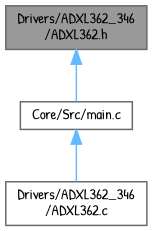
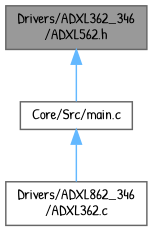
node "Drivers/ADXL362_346 /ADXL362.h": label "Drivers/ADXL362_346 /ADXL362.h" -> "Drivers/ADXL362_346 /ADXL562.h"
node "Drivers/ADXL362_346 /ADXL362.c": label "Drivers/ADXL362_346 /ADXL362.c" -> "Drivers/ADXL862_346 /ADXL362.c"
